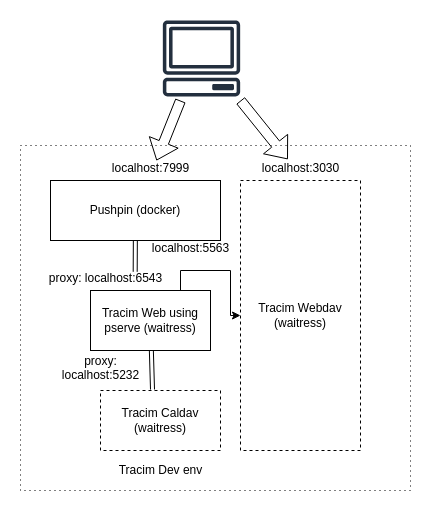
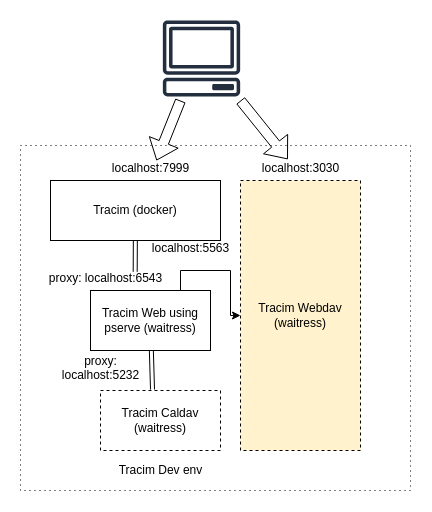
node "Pushpin (docker)": label "Pushpin (docker)" -> "Tracim (docker)"
node "Tracim Webdav (waitress)": fillcolor #ffffff -> #fff2cc
